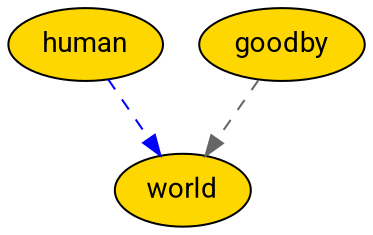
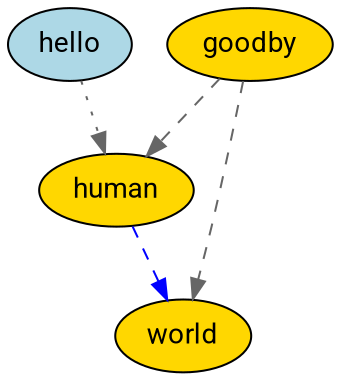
node "hello": added
edge "goodby" -> "human": added
